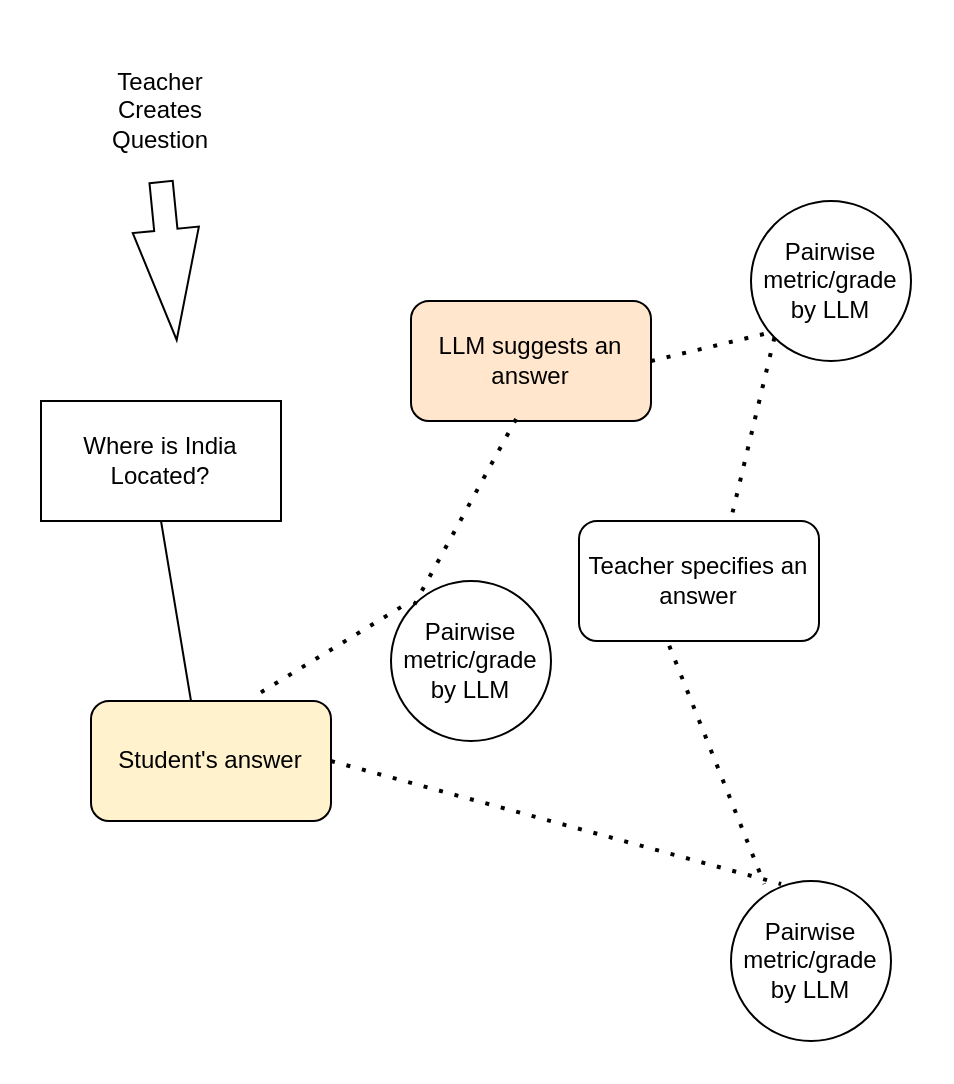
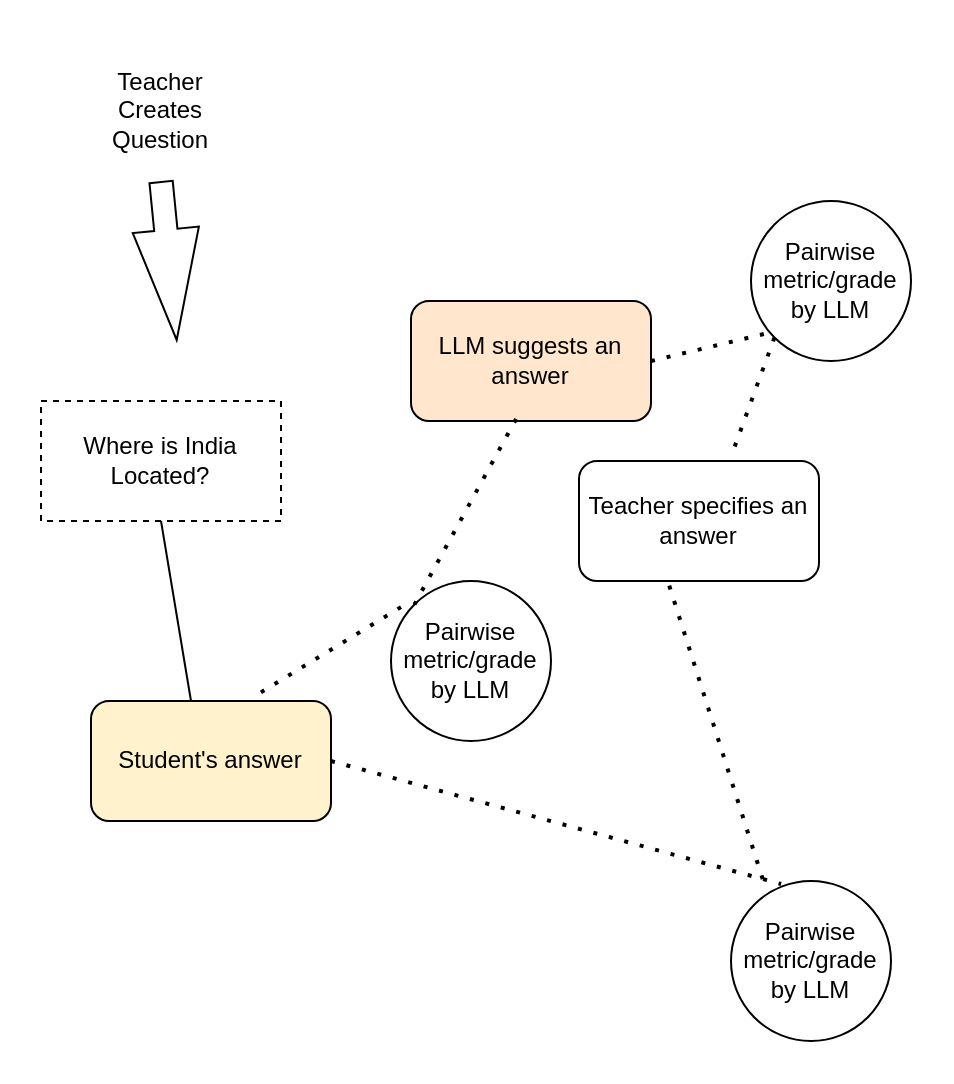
node "Where is India Located?": style solid -> dashed
node "Teacher specifies an answer": moved (699, 581) -> (699, 521)
